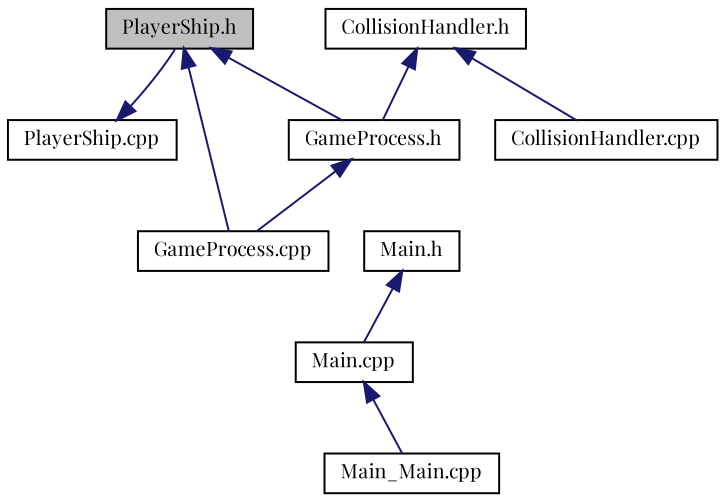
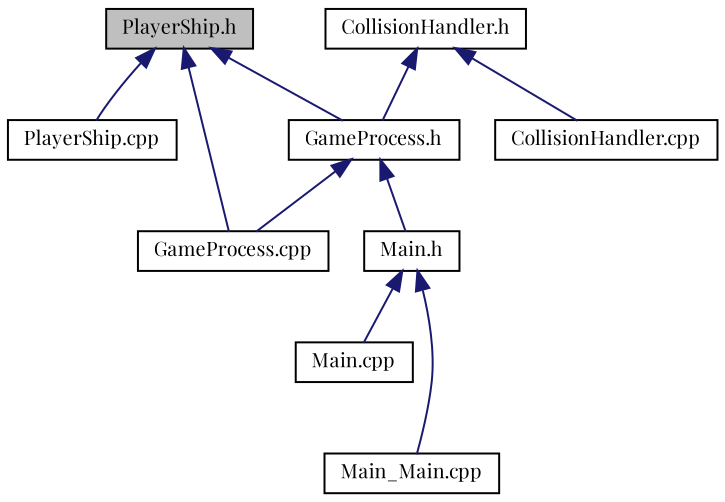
edge "PlayerShip.h" -> "PlayerShip.cpp": reversed
edge "Main.h" -> "GameProcess.h": added
edge "Main_Main.cpp" -> "Main.cpp": now "Main_Main.cpp" -> "Main.h"
